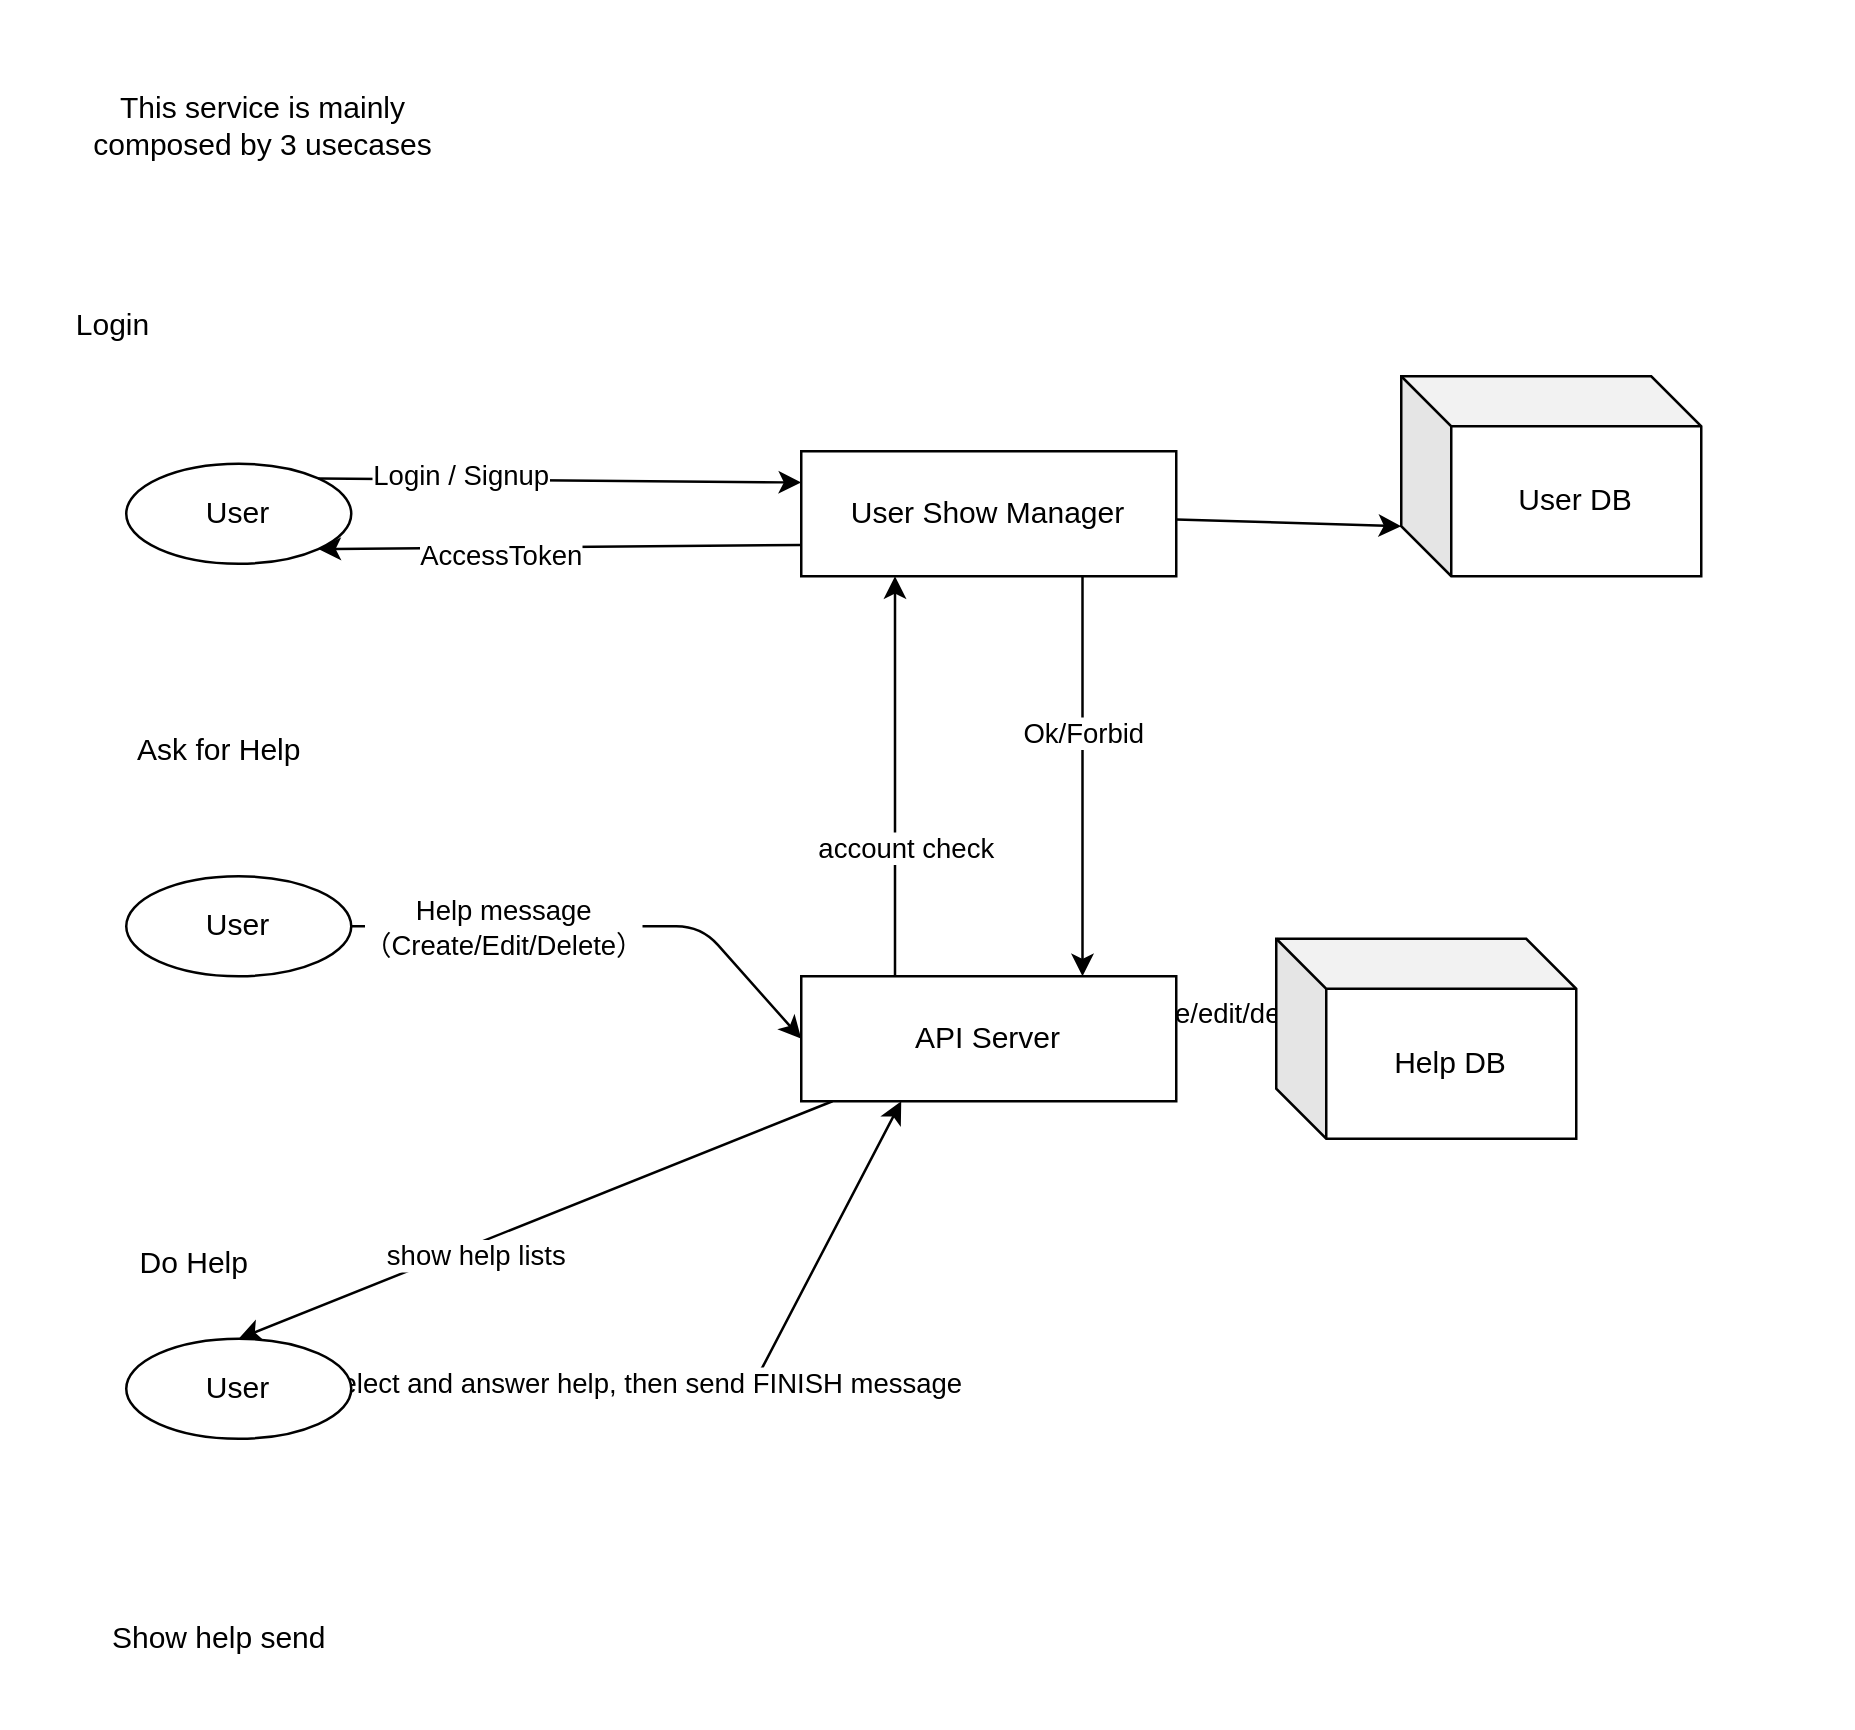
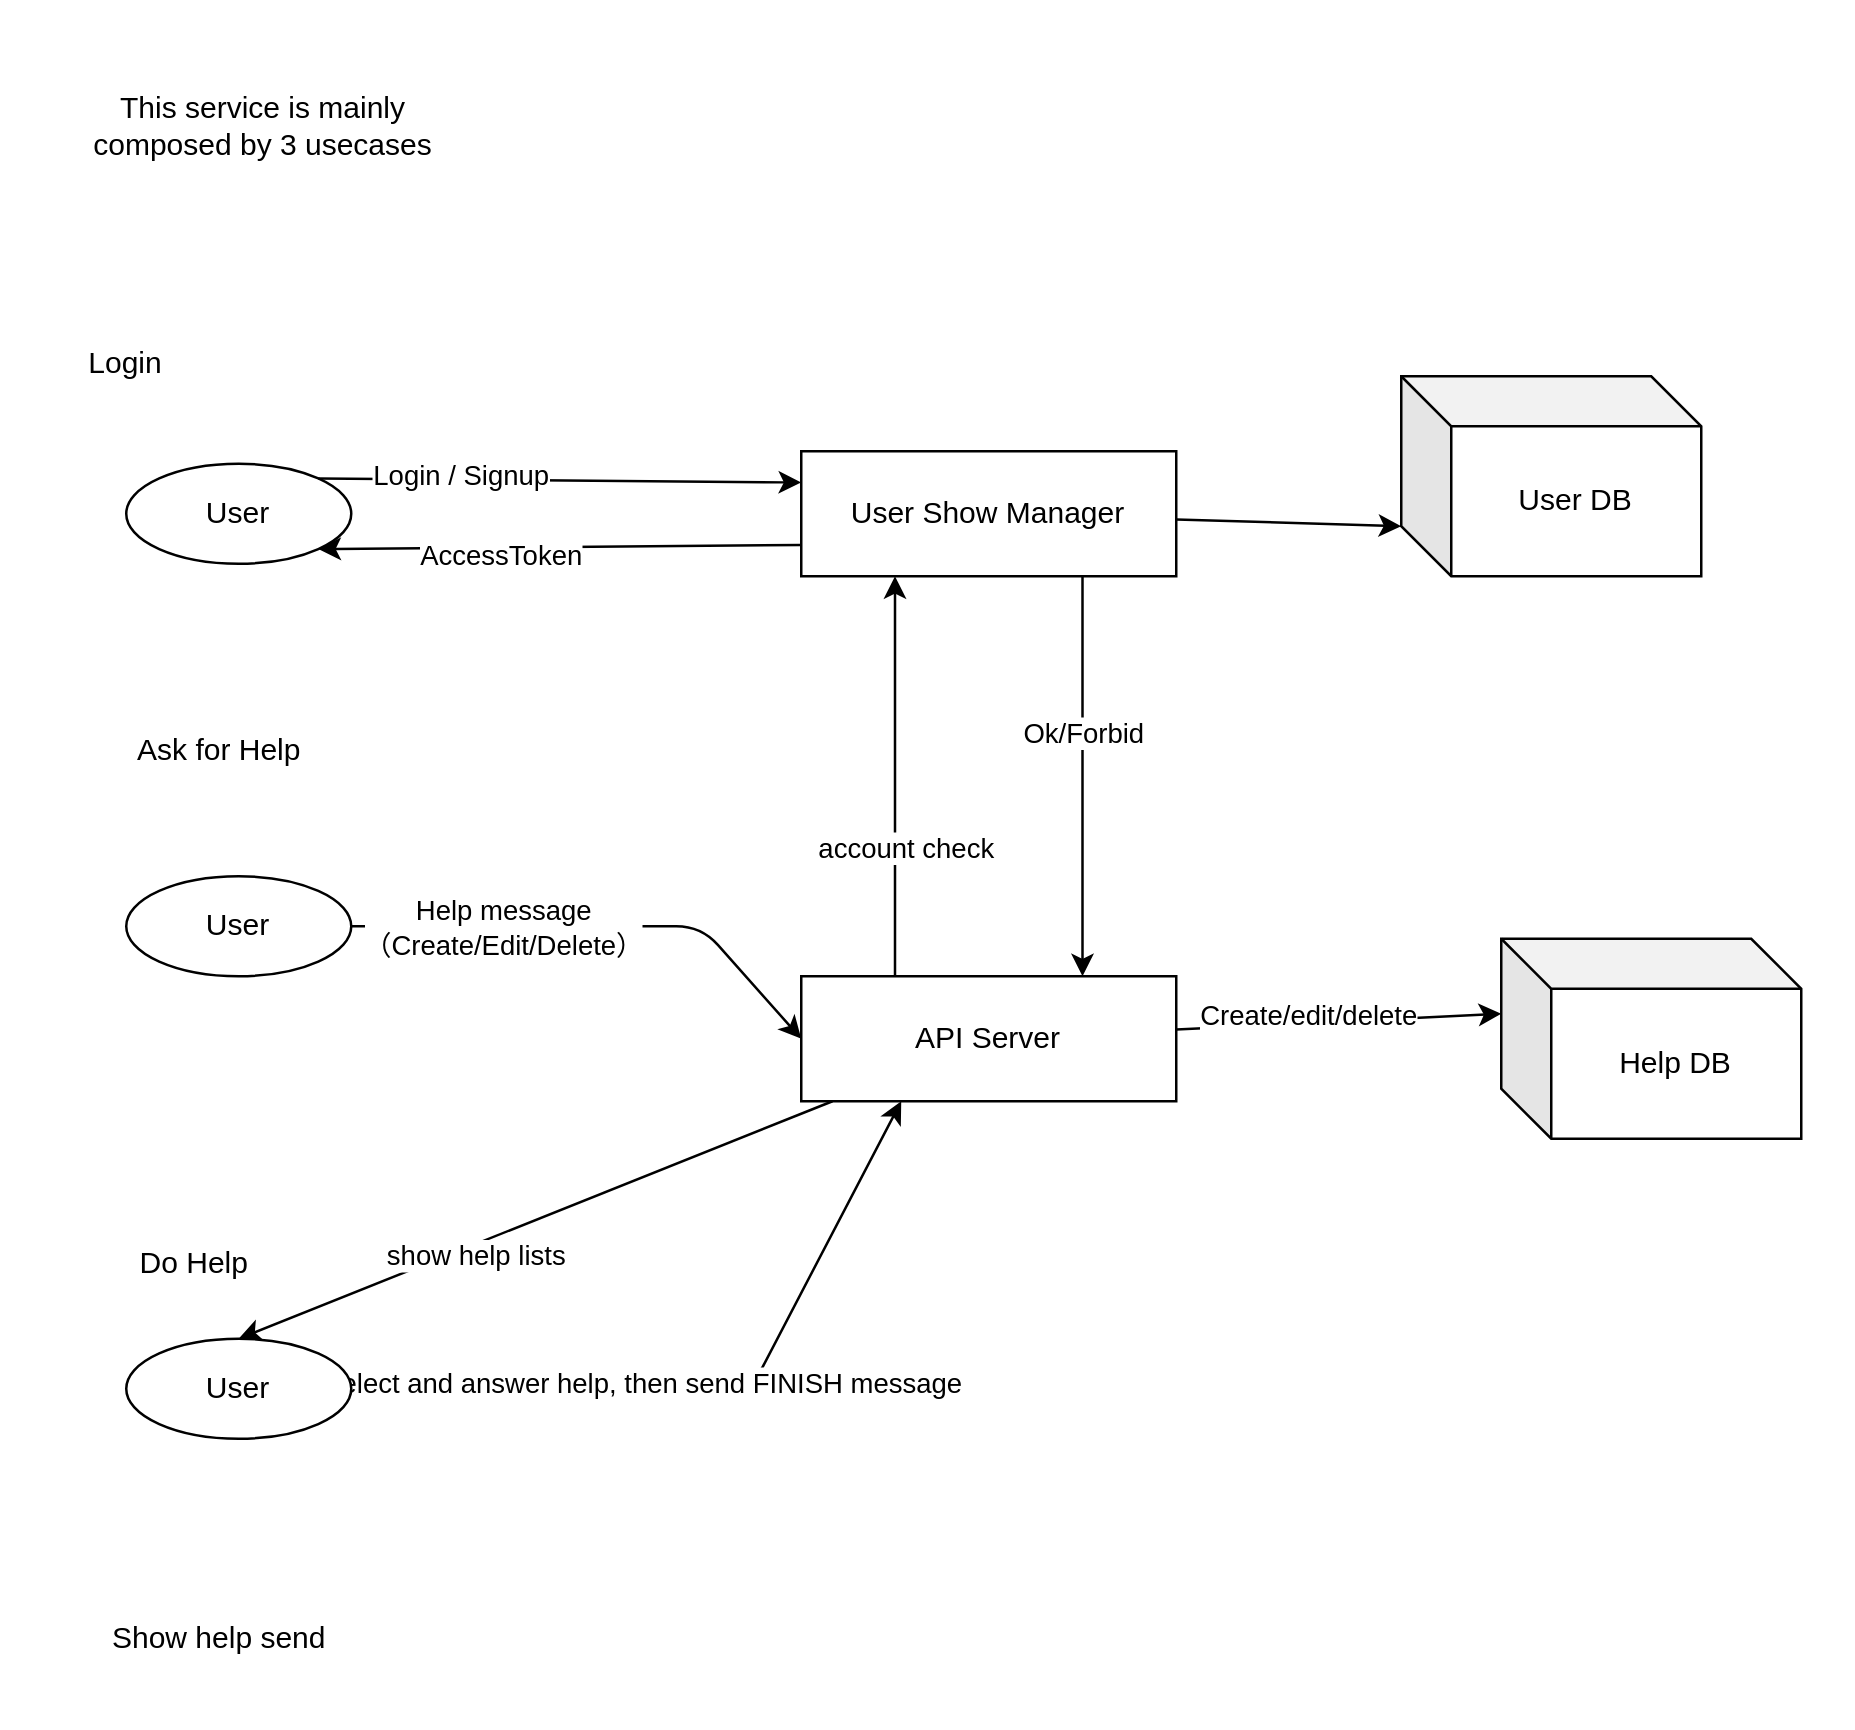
node "Login": moved (114, 326) -> (126, 364)
node "Help DB": moved (1426, 1039) -> (1651, 1039)
